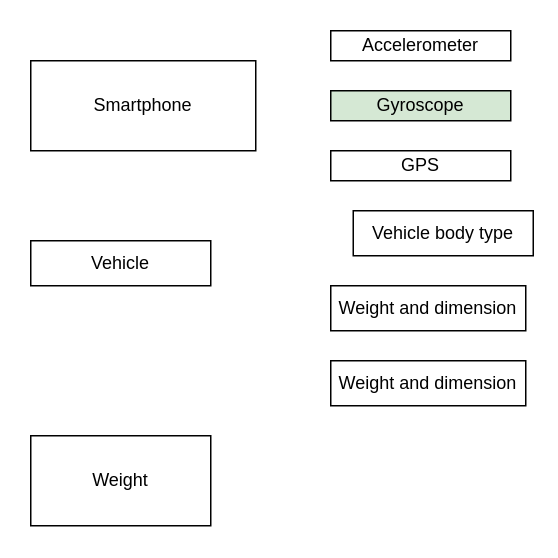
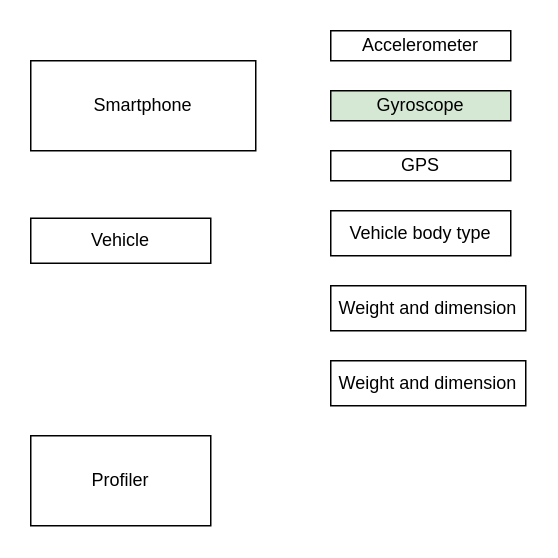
node "Vehicle body type": moved (443, 233) -> (421, 233)
node "Vehicle": moved (121, 263) -> (121, 241)
node "Weight": label "Weight" -> "Profiler"
